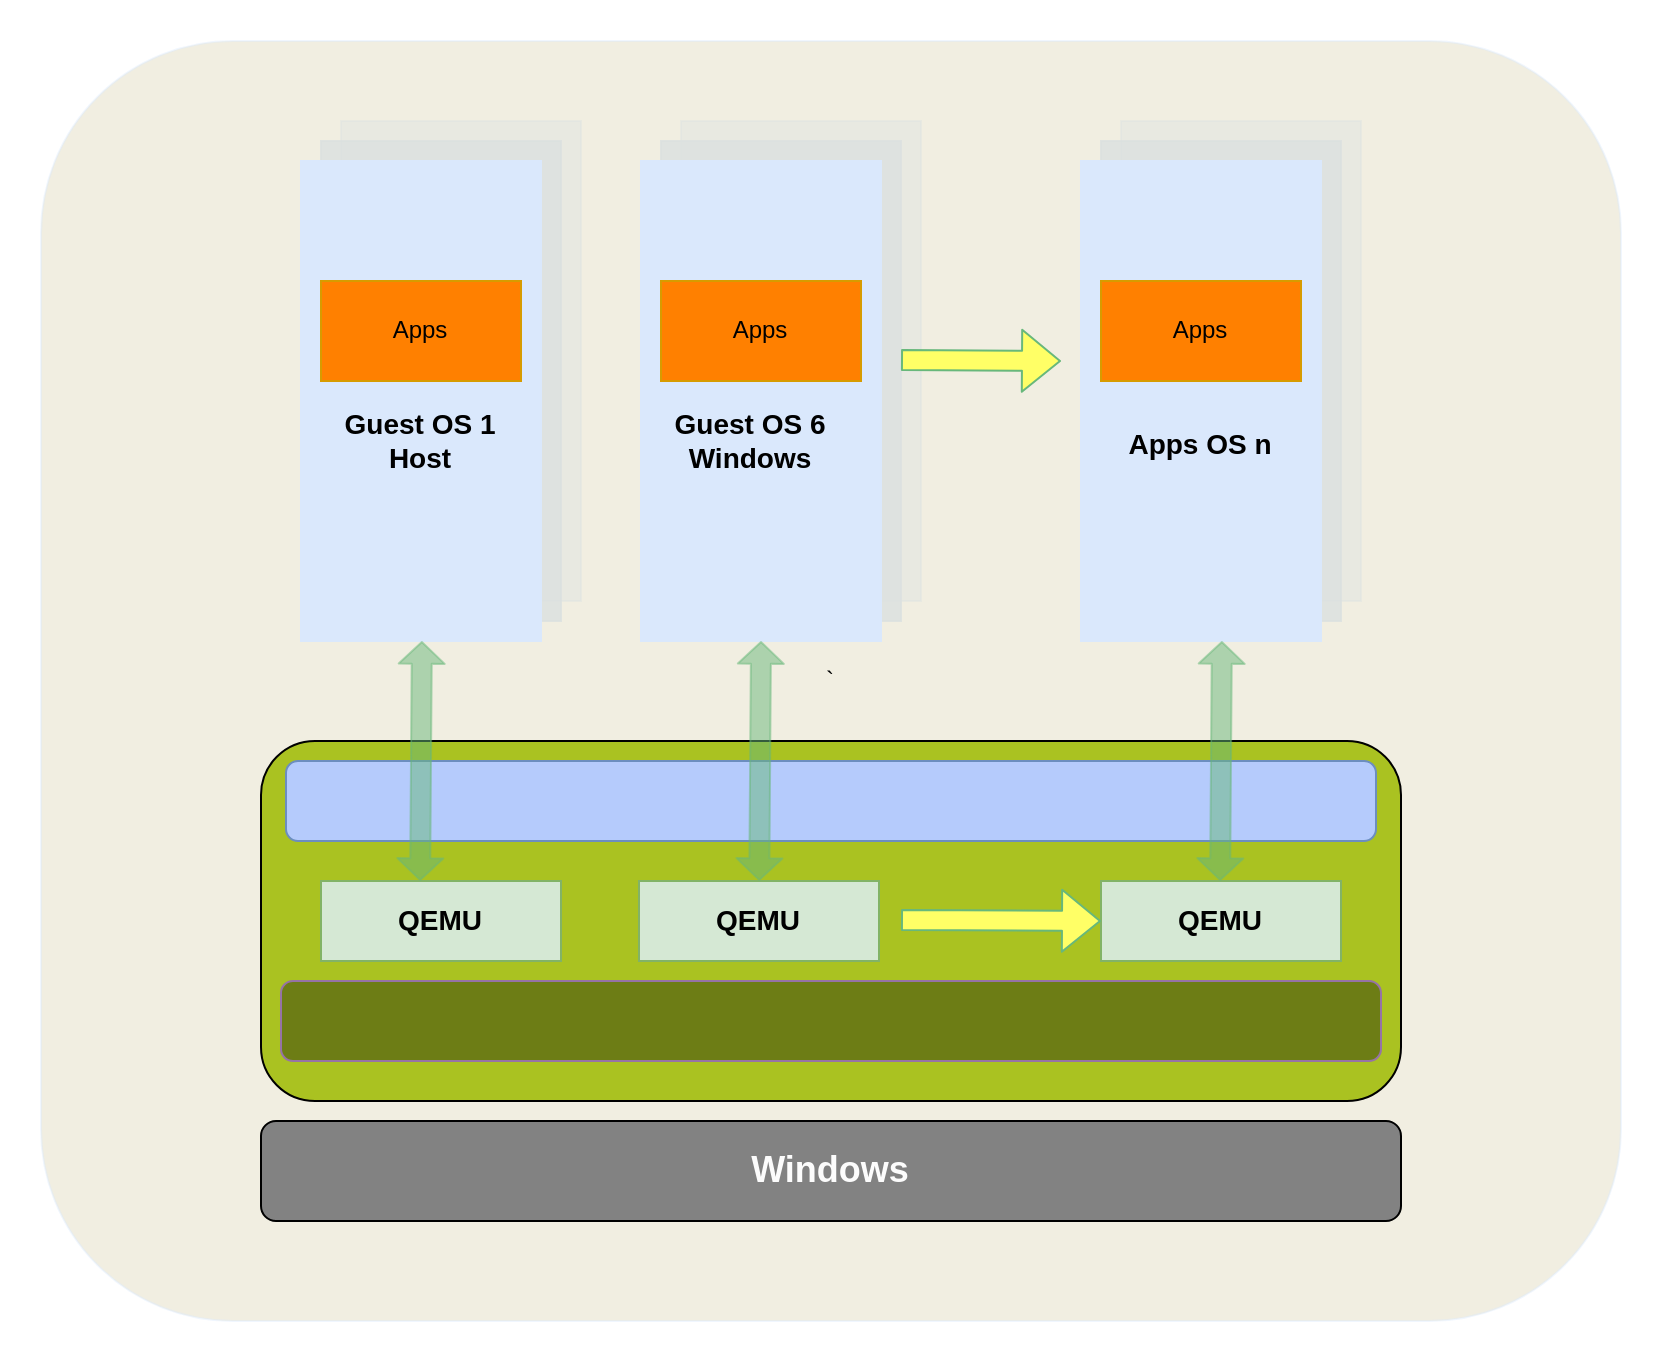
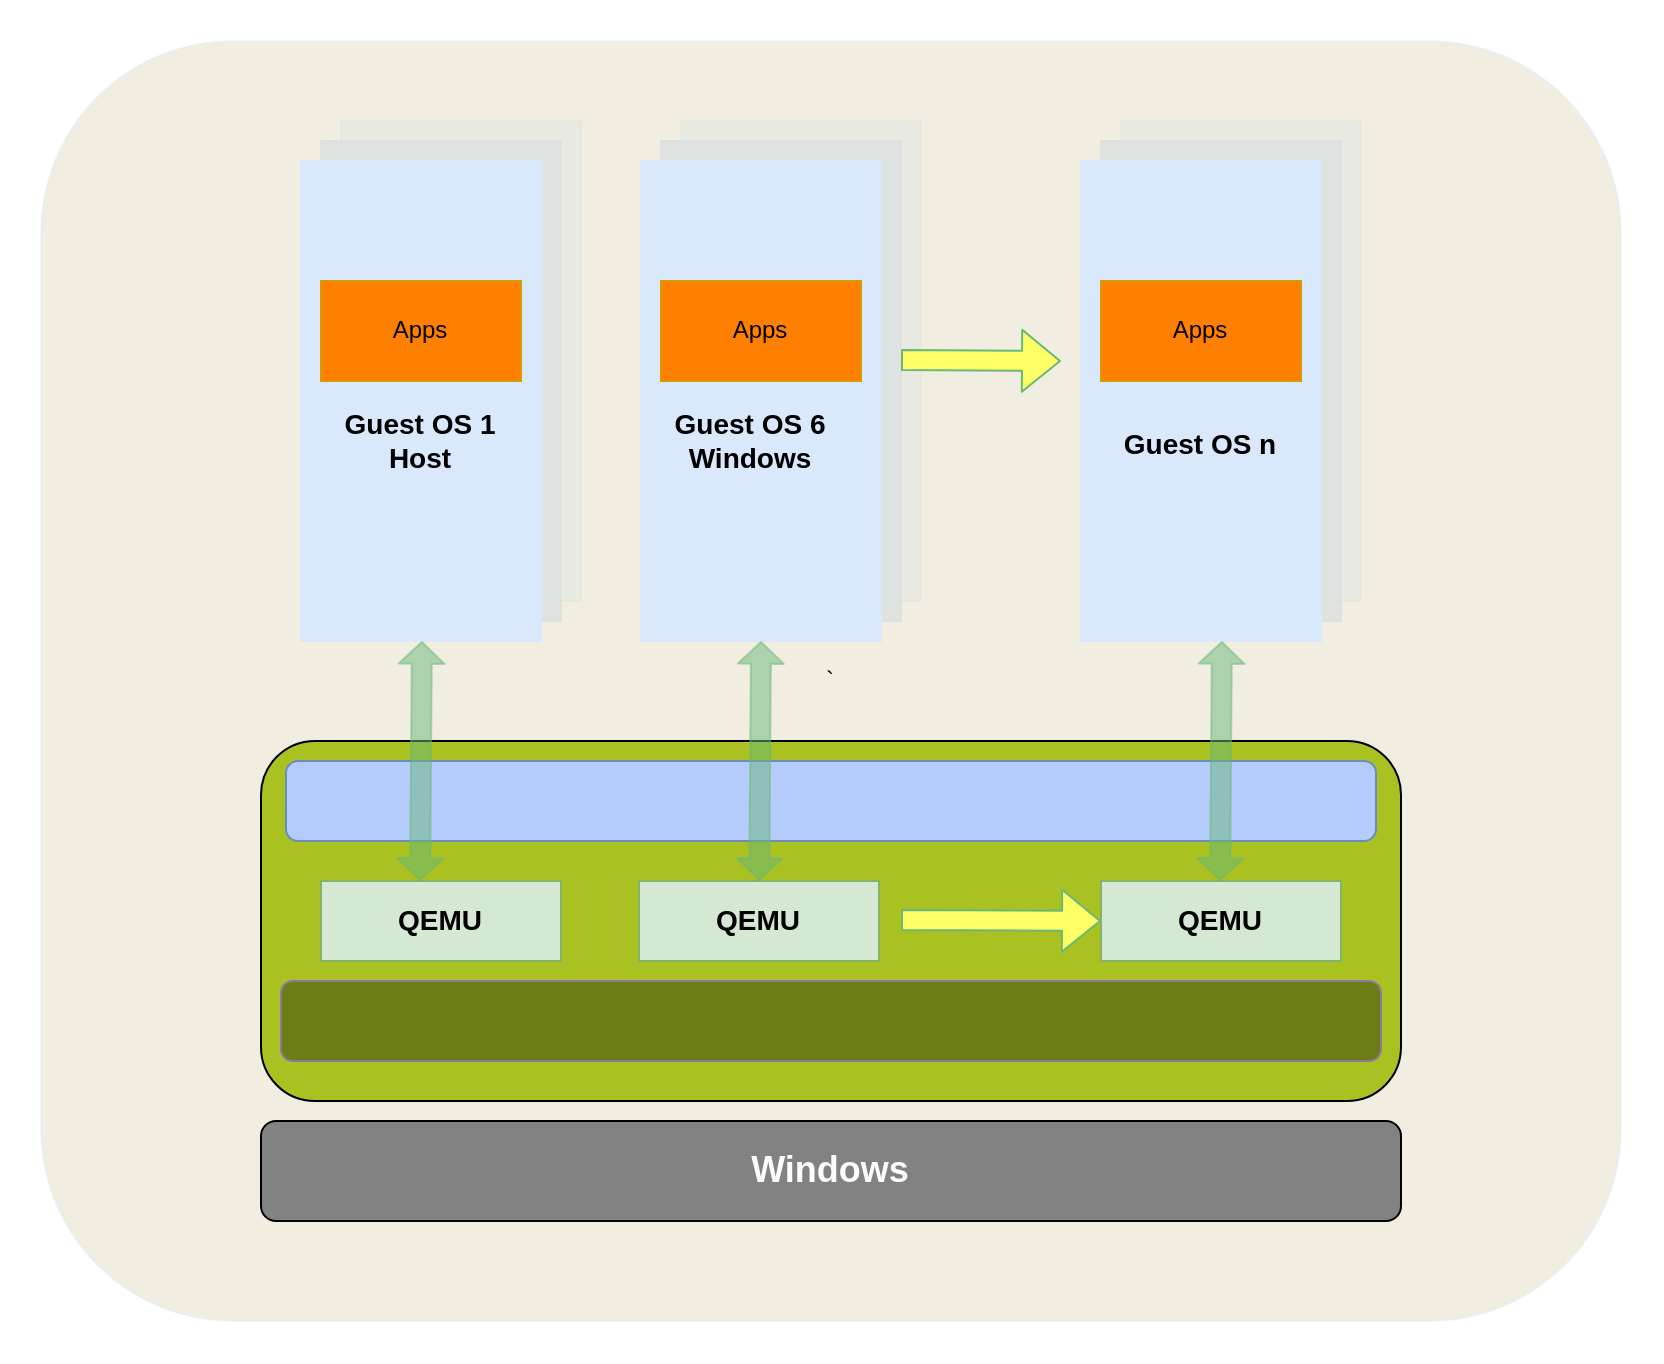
node "Apps OS n": label "Apps OS n" -> "Guest OS n"
